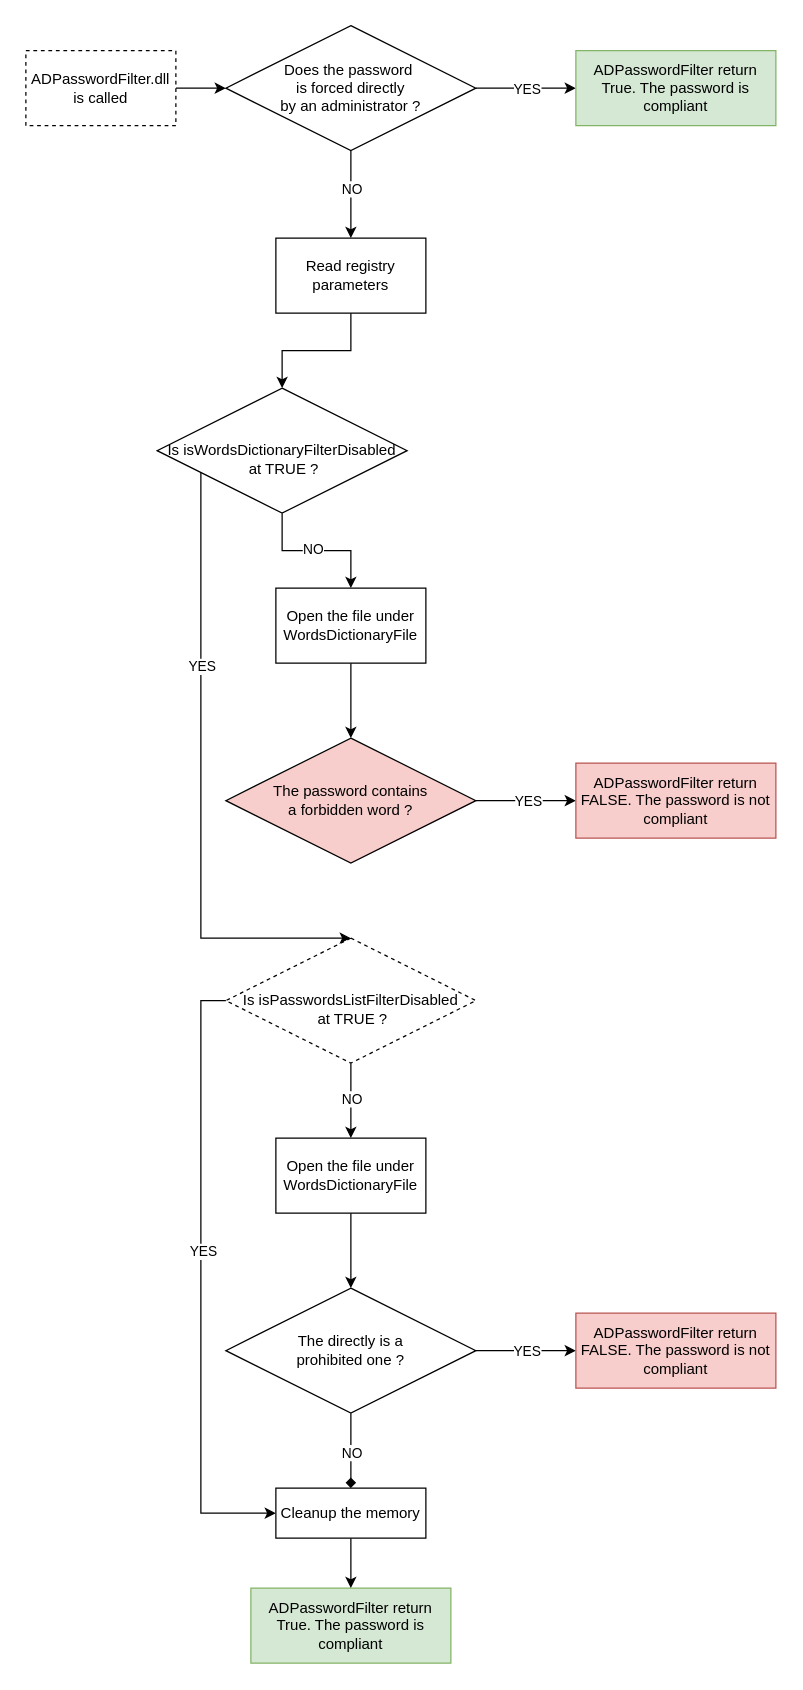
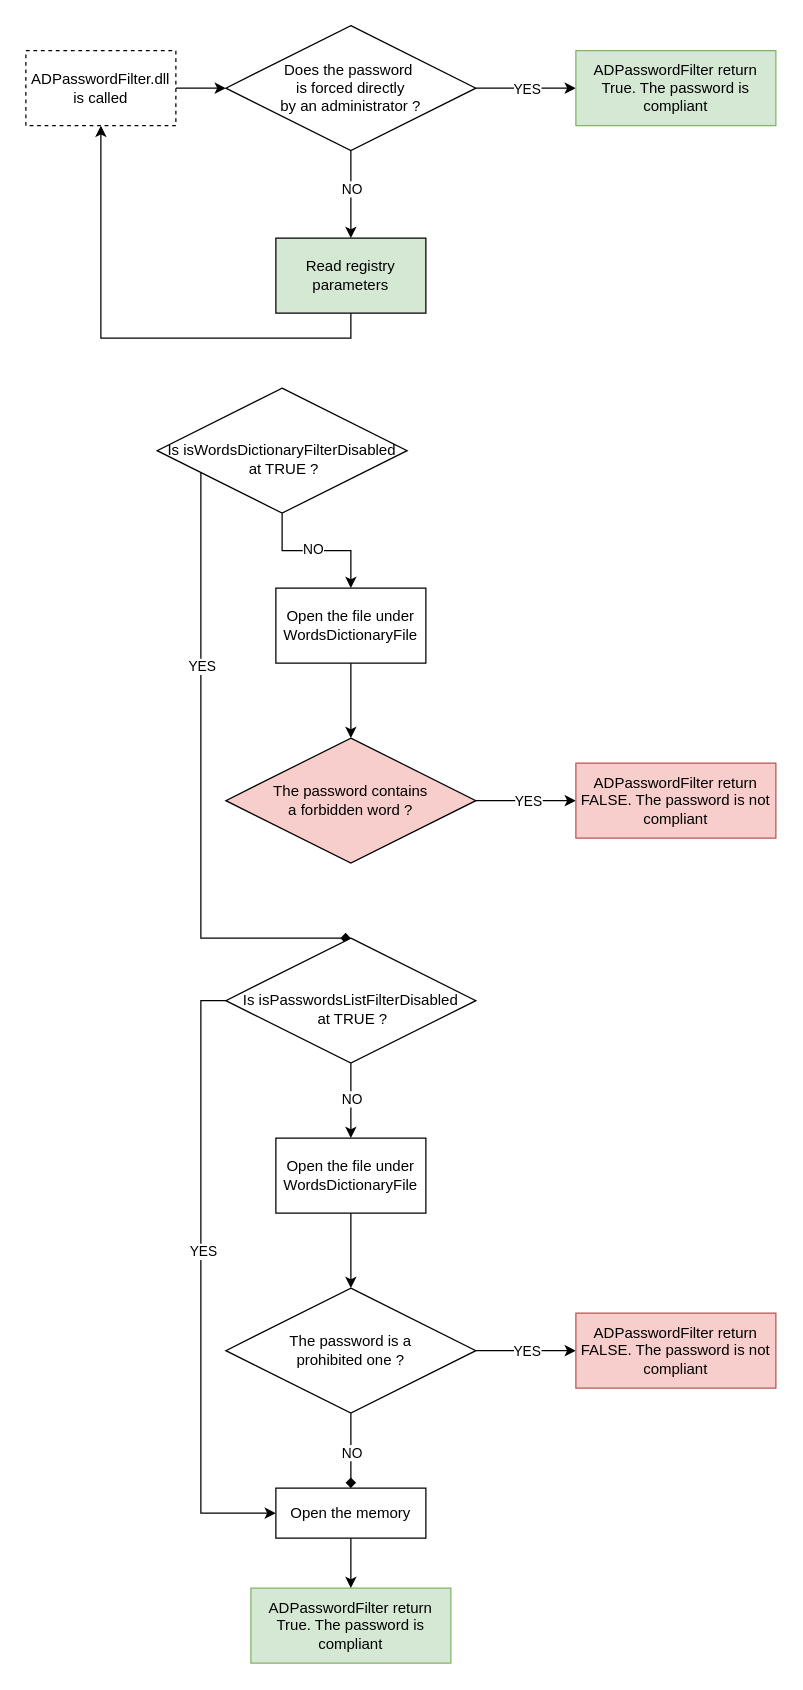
node "Read registry parameters": fillcolor #ffffff -> #d5e8d4
edge "Read registry parameters" -> "Is isWordsDictionaryFilterDisabled at TRUE ?": now "Read registry parameters" -> "ADPasswordFilter.dll is called"
edge "Is isWordsDictionaryFilterDisabled at TRUE ?" -> "Is isPasswordsListFilterDisabled at TRUE ?": arrowhead classic -> diamond
node "Is isPasswordsListFilterDisabled at TRUE ?": style dashed -> solid
node "The directly is a prohibited one ?": label "The directly is a prohibited one ?" -> "The password is a prohibited one ?"
node "Cleanup the memory": label "Cleanup the memory" -> "Open the memory"
